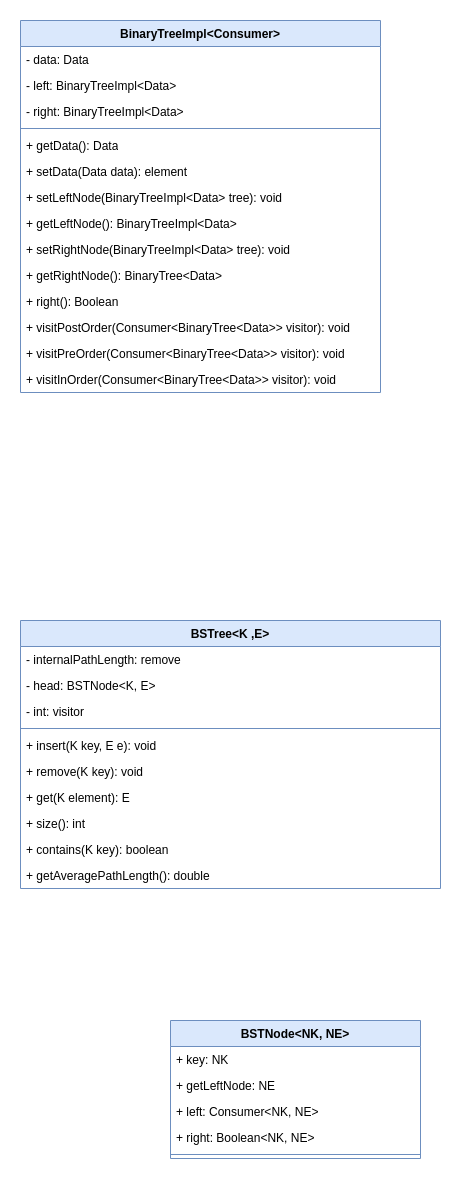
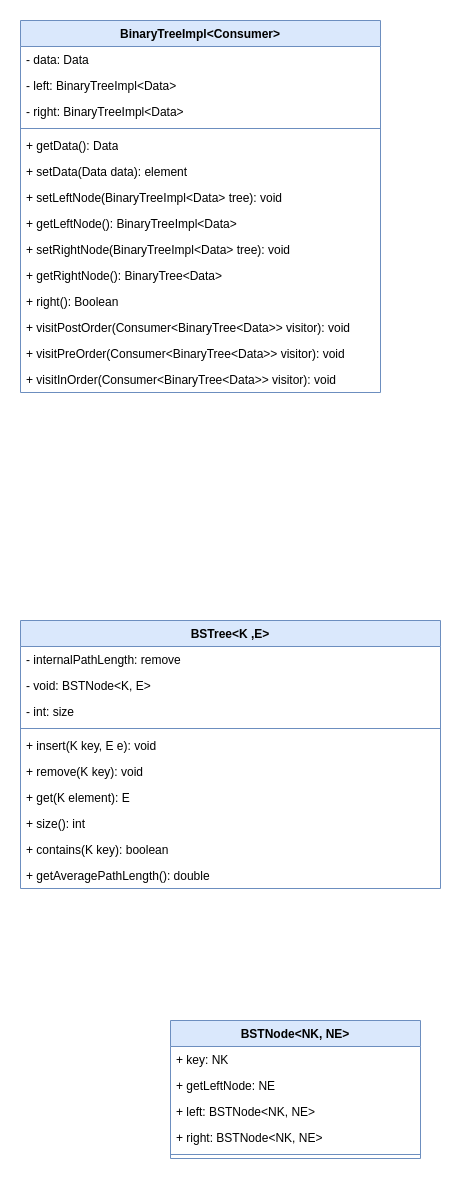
node "- head: BSTNode<K, E>": label "- head: BSTNode<K, E>" -> "- void: BSTNode<K, E>"
node "- int: visitor": label "- int: visitor" -> "- int: size"
node "+ left: Consumer<NK, NE>": label "+ left: Consumer<NK, NE>" -> "+ left: BSTNode<NK, NE>"
node "+ right: Boolean<NK, NE>": label "+ right: Boolean<NK, NE>" -> "+ right: BSTNode<NK, NE>"
